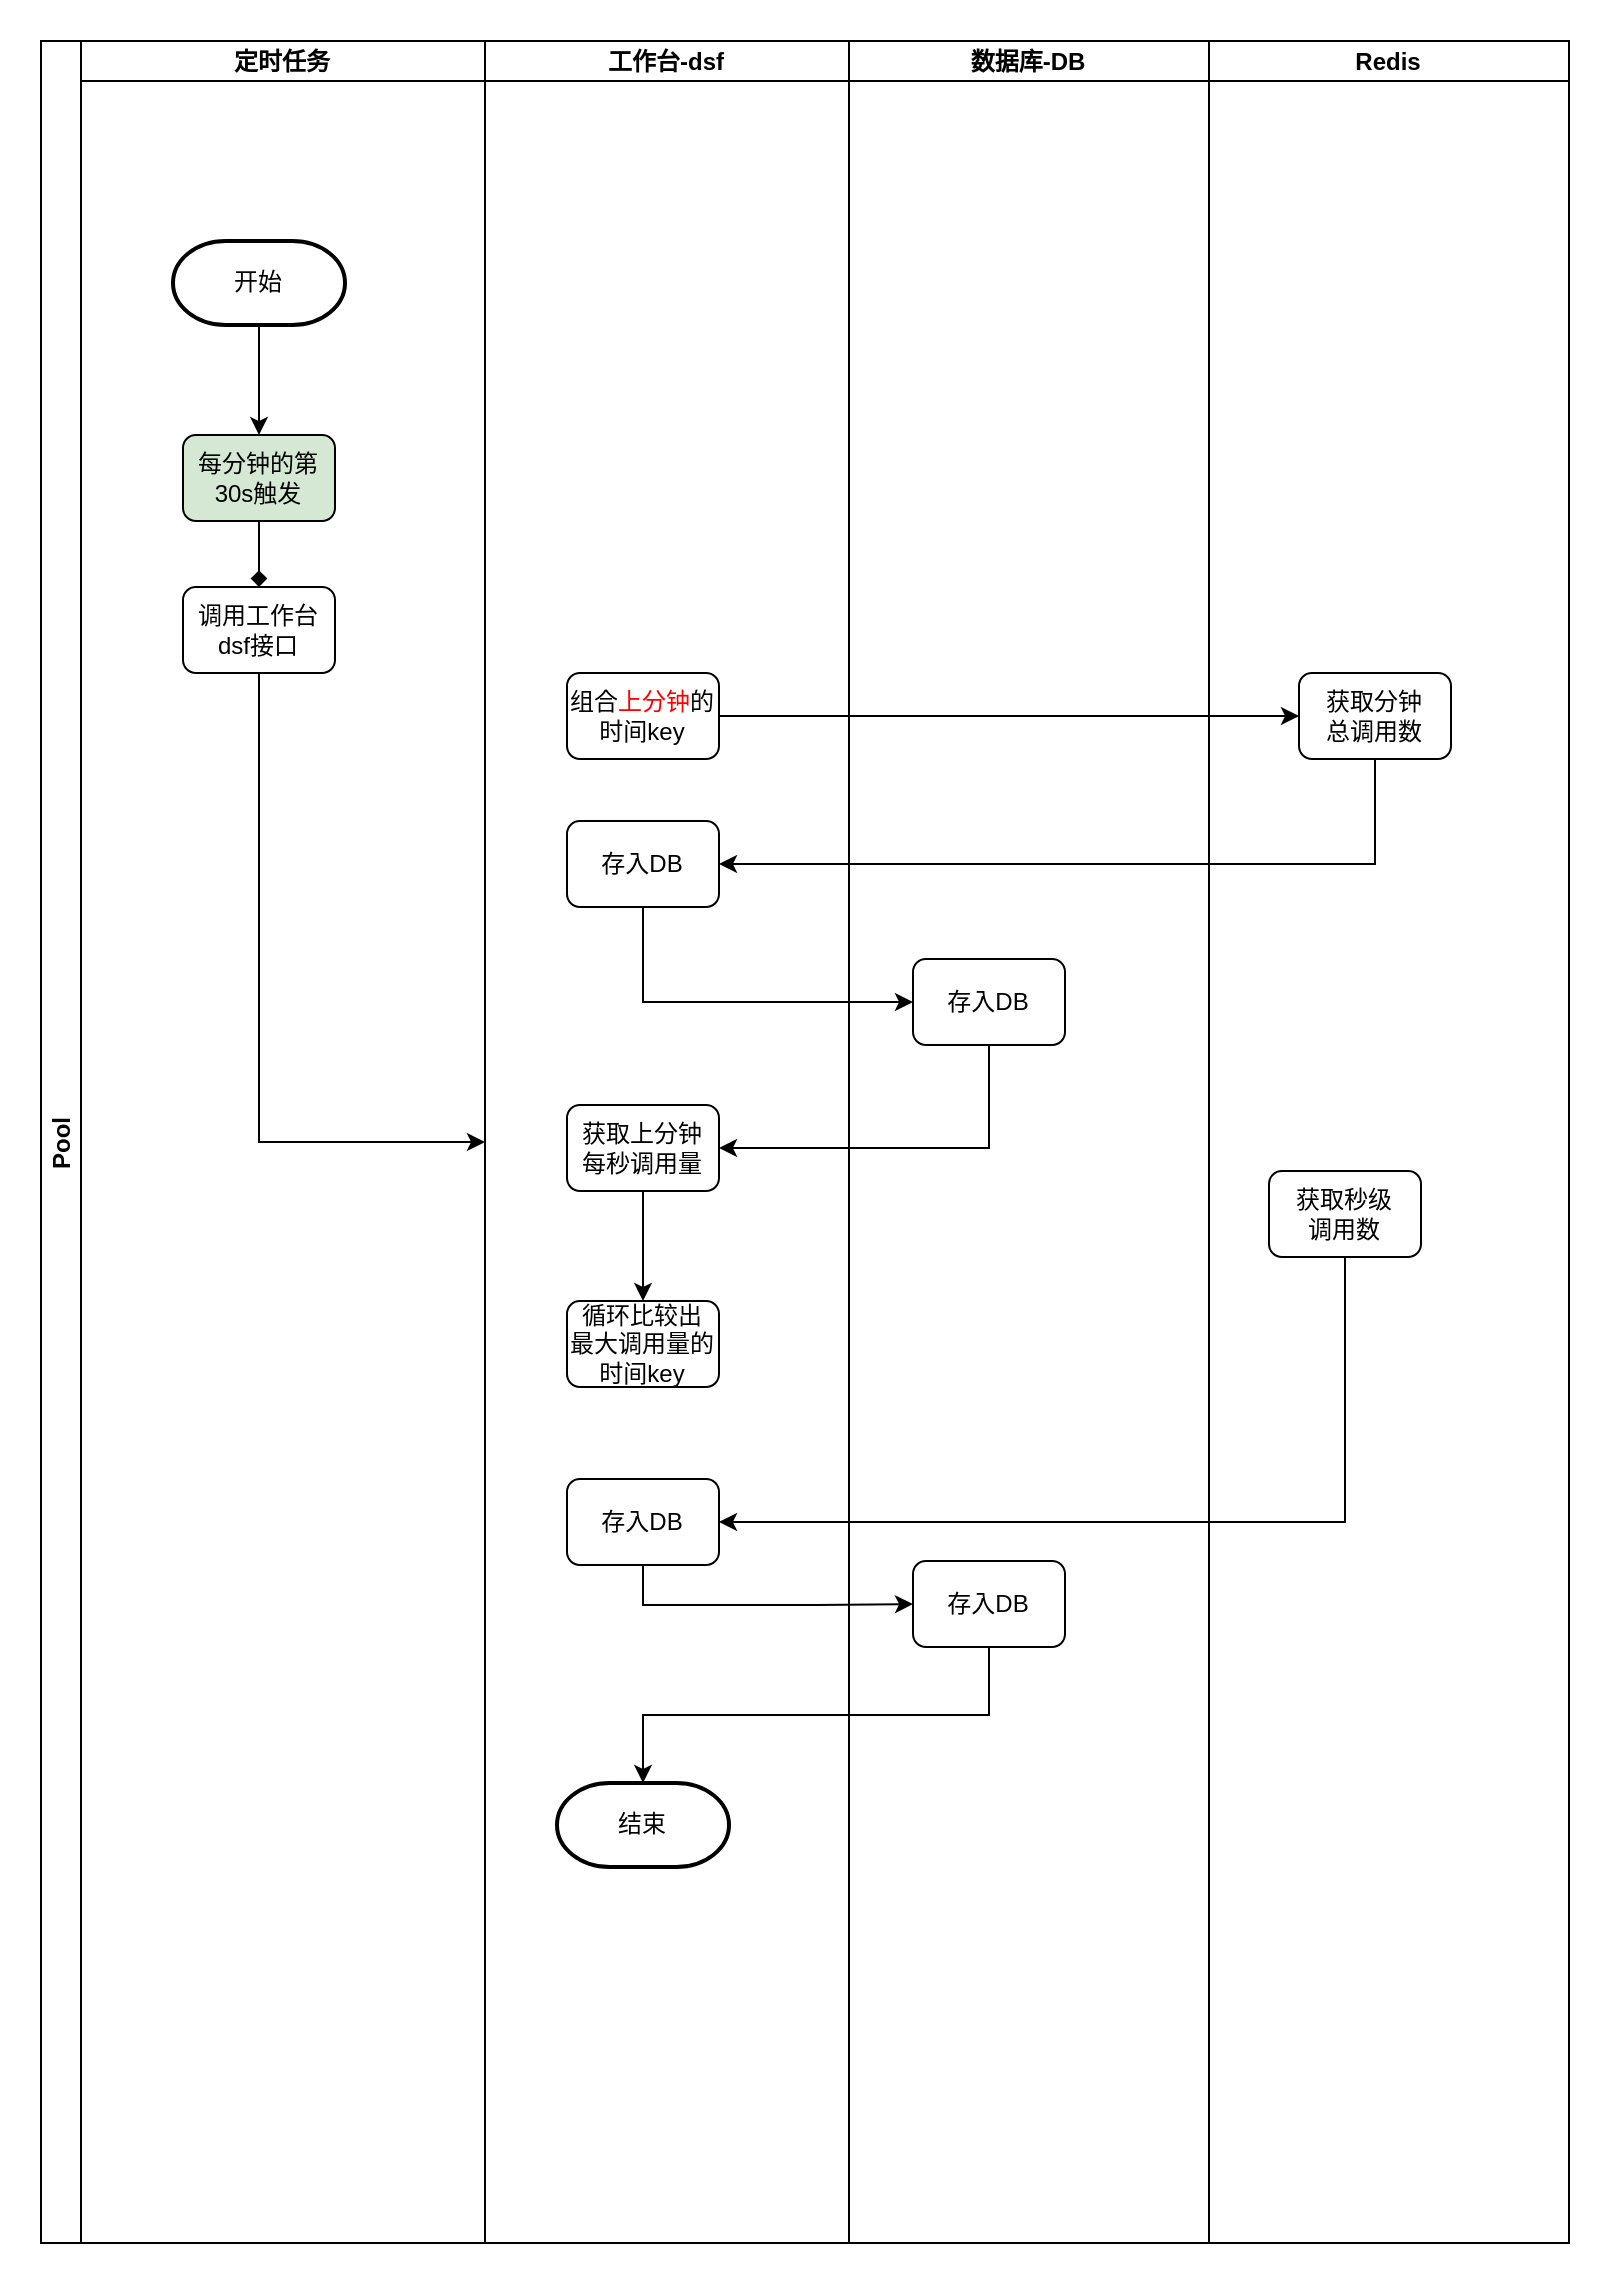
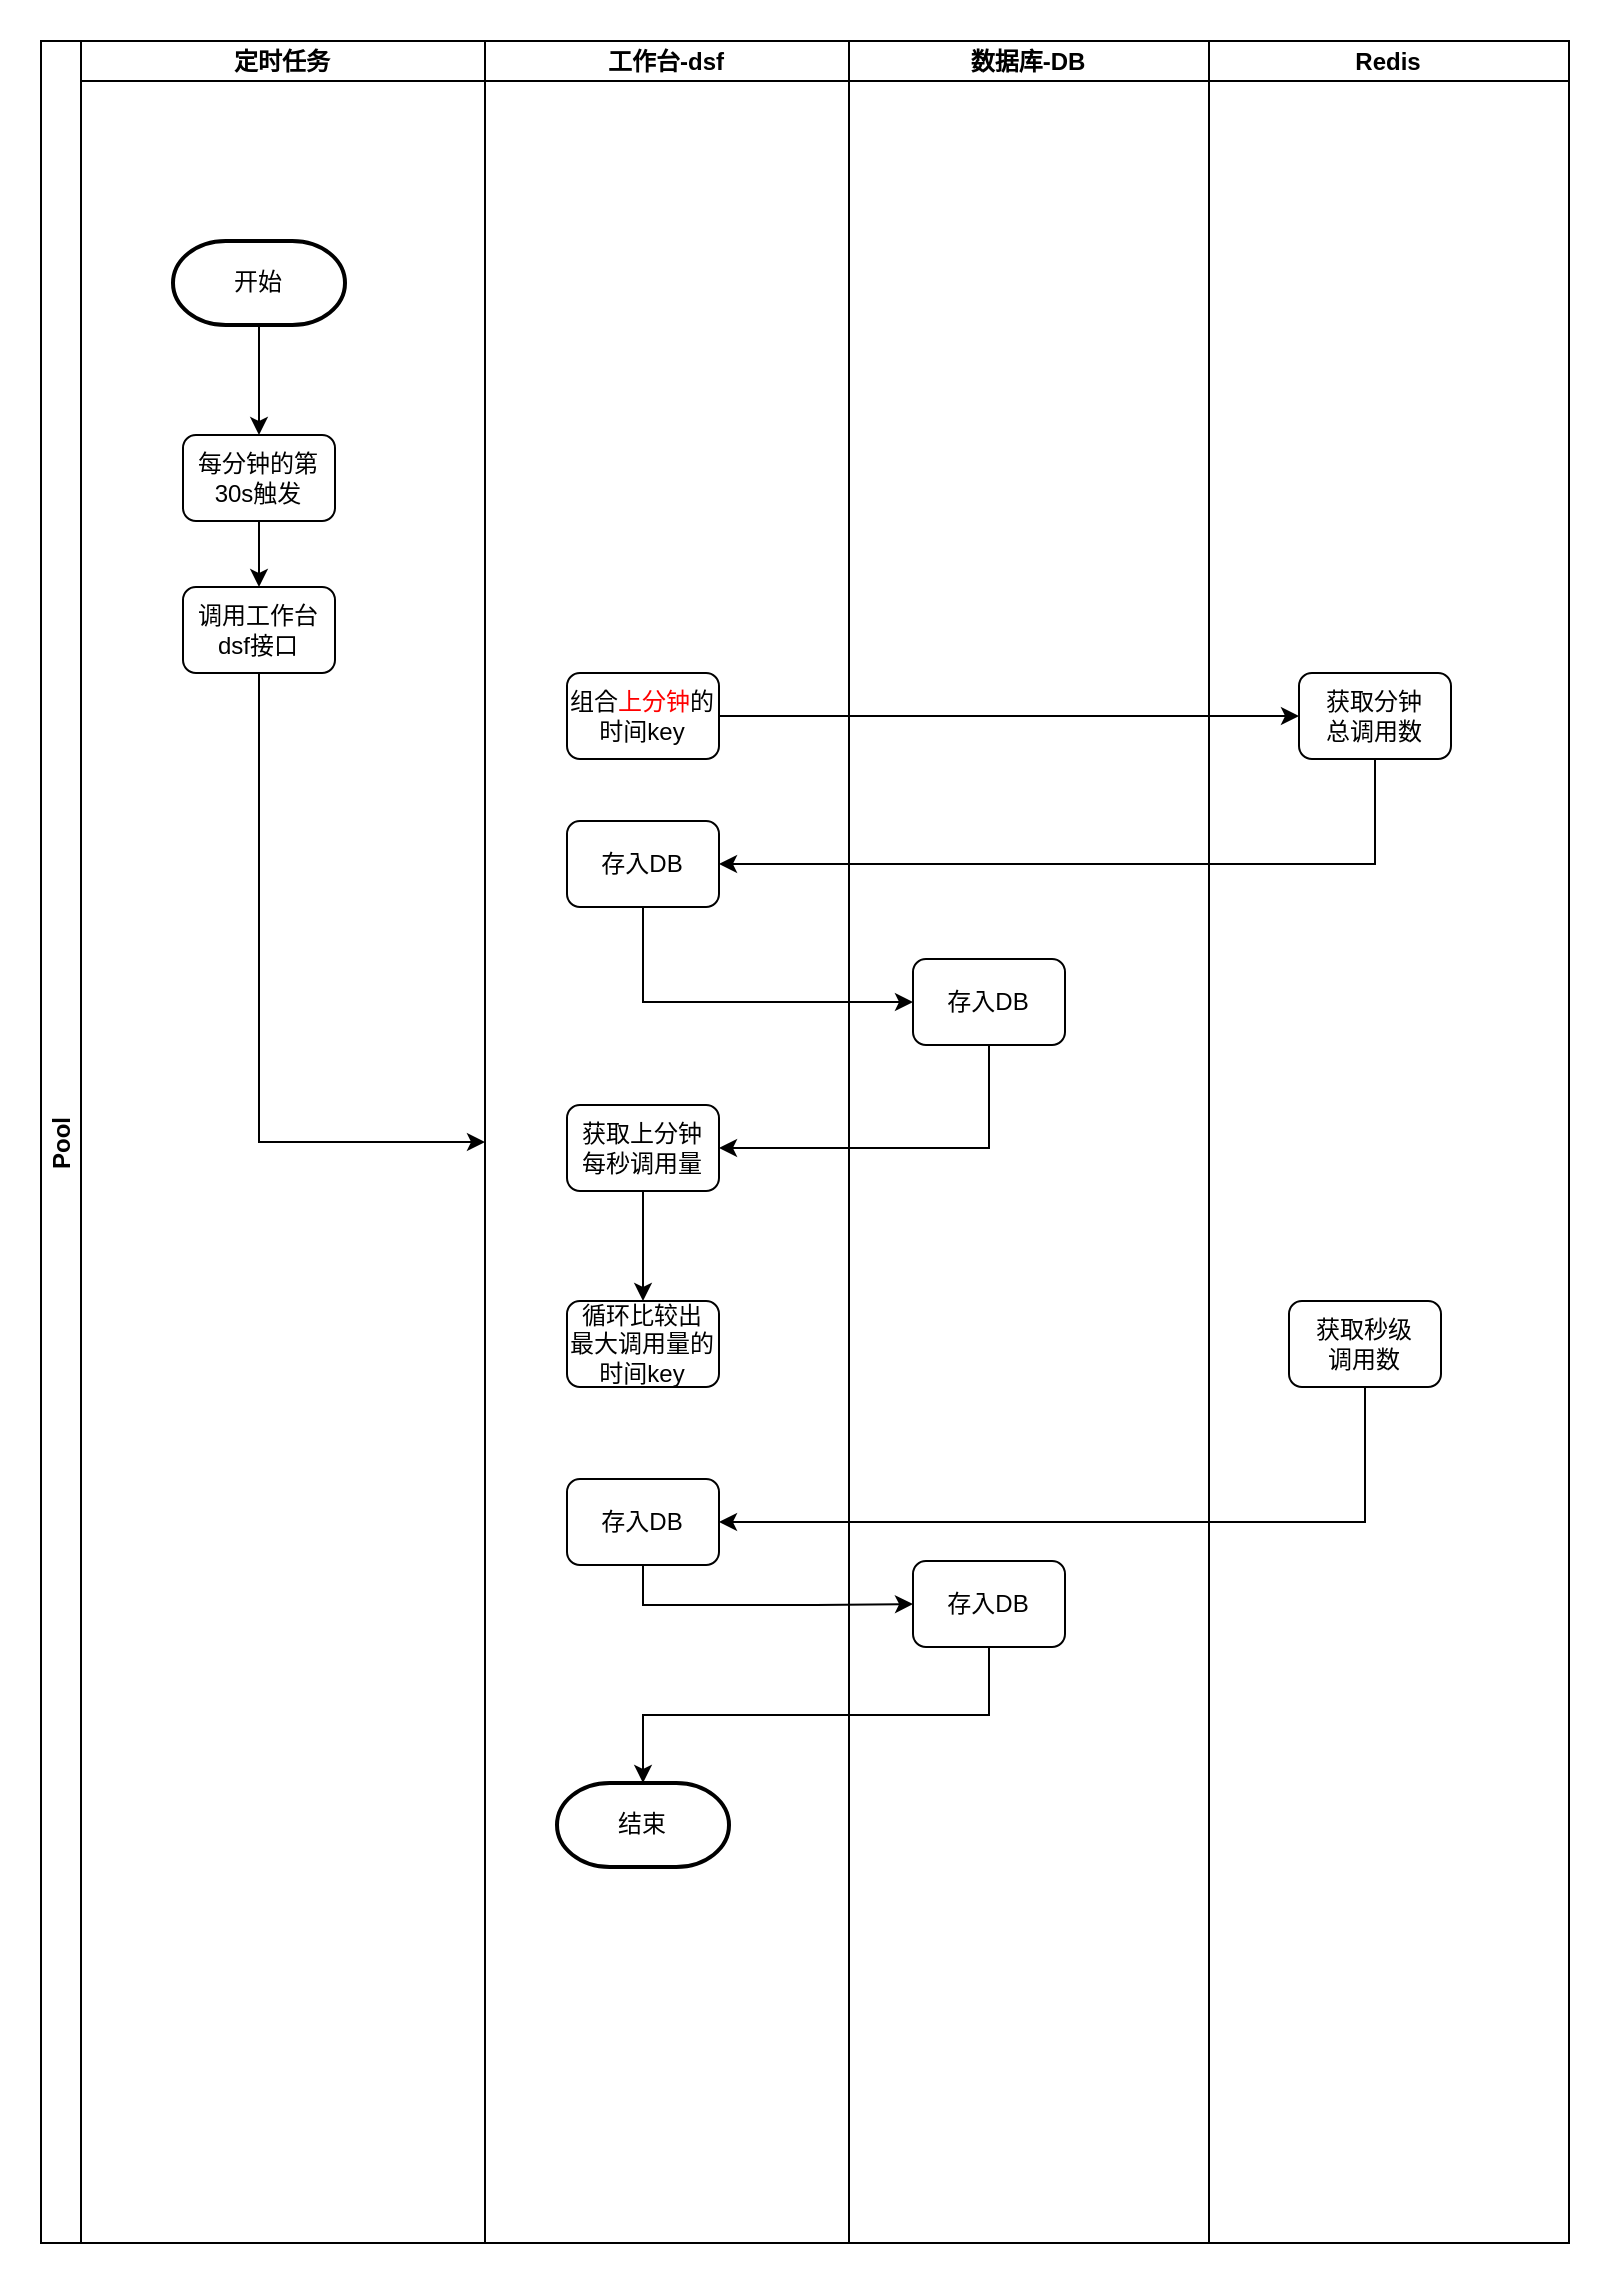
node "每分钟的第 30s触发": fillcolor #d5e8d4 -> #ffffff
edge "每分钟的第 30s触发" -> "调用工作台dsf接口": arrowhead diamond -> classic
node "获取秒级 调用数": moved (1345, 1214) -> (1365, 1344)
